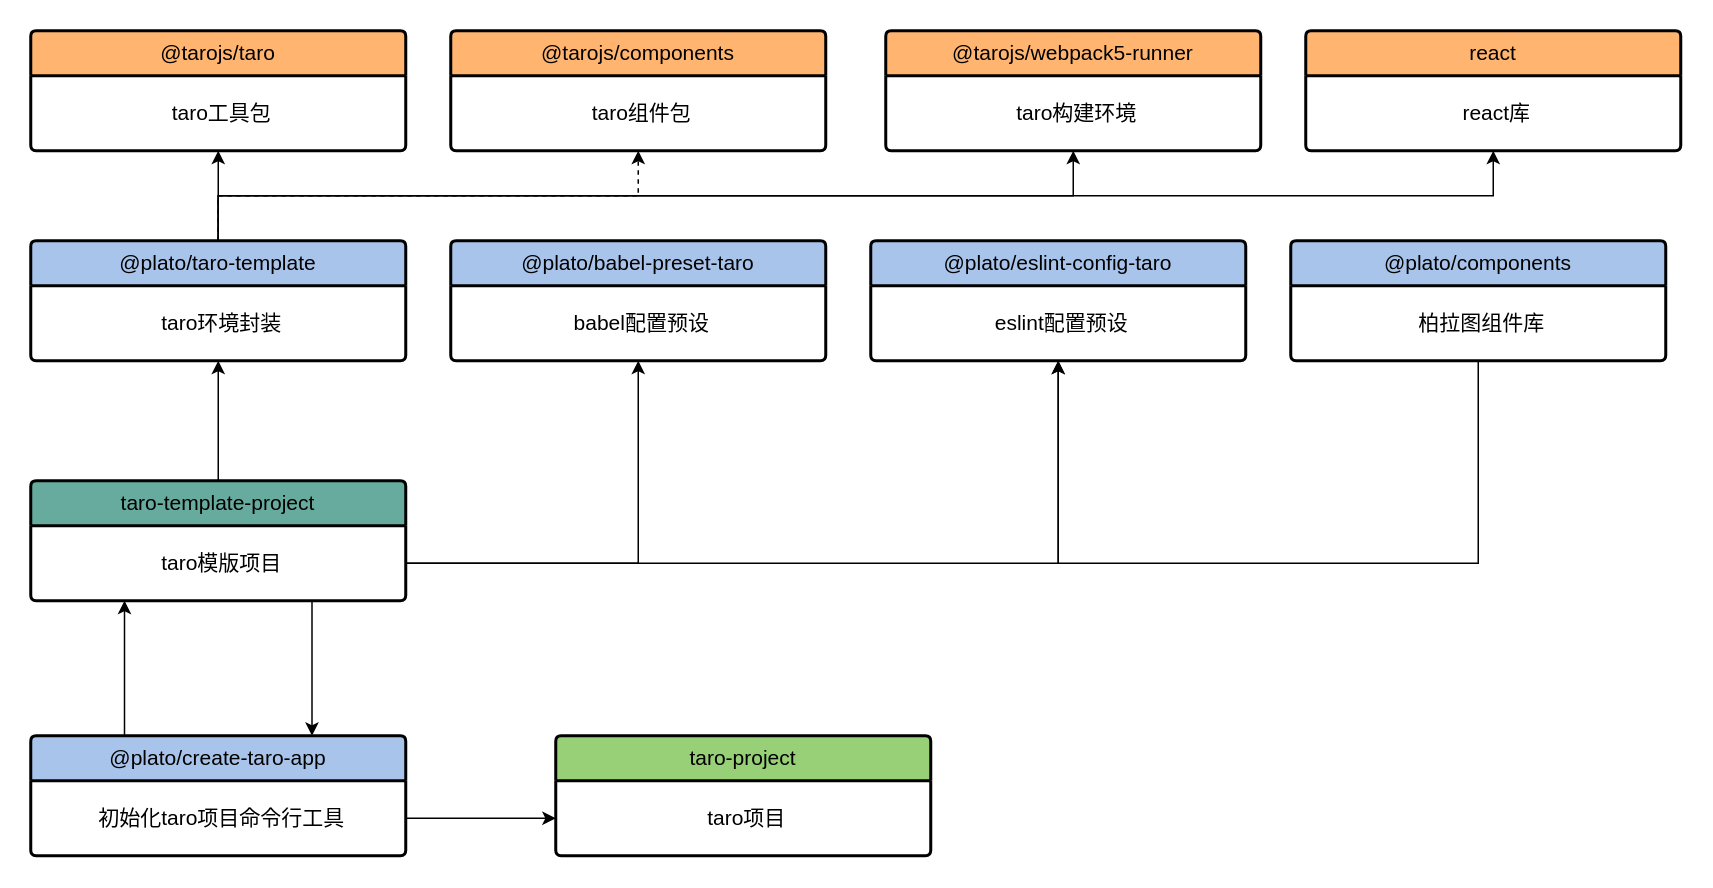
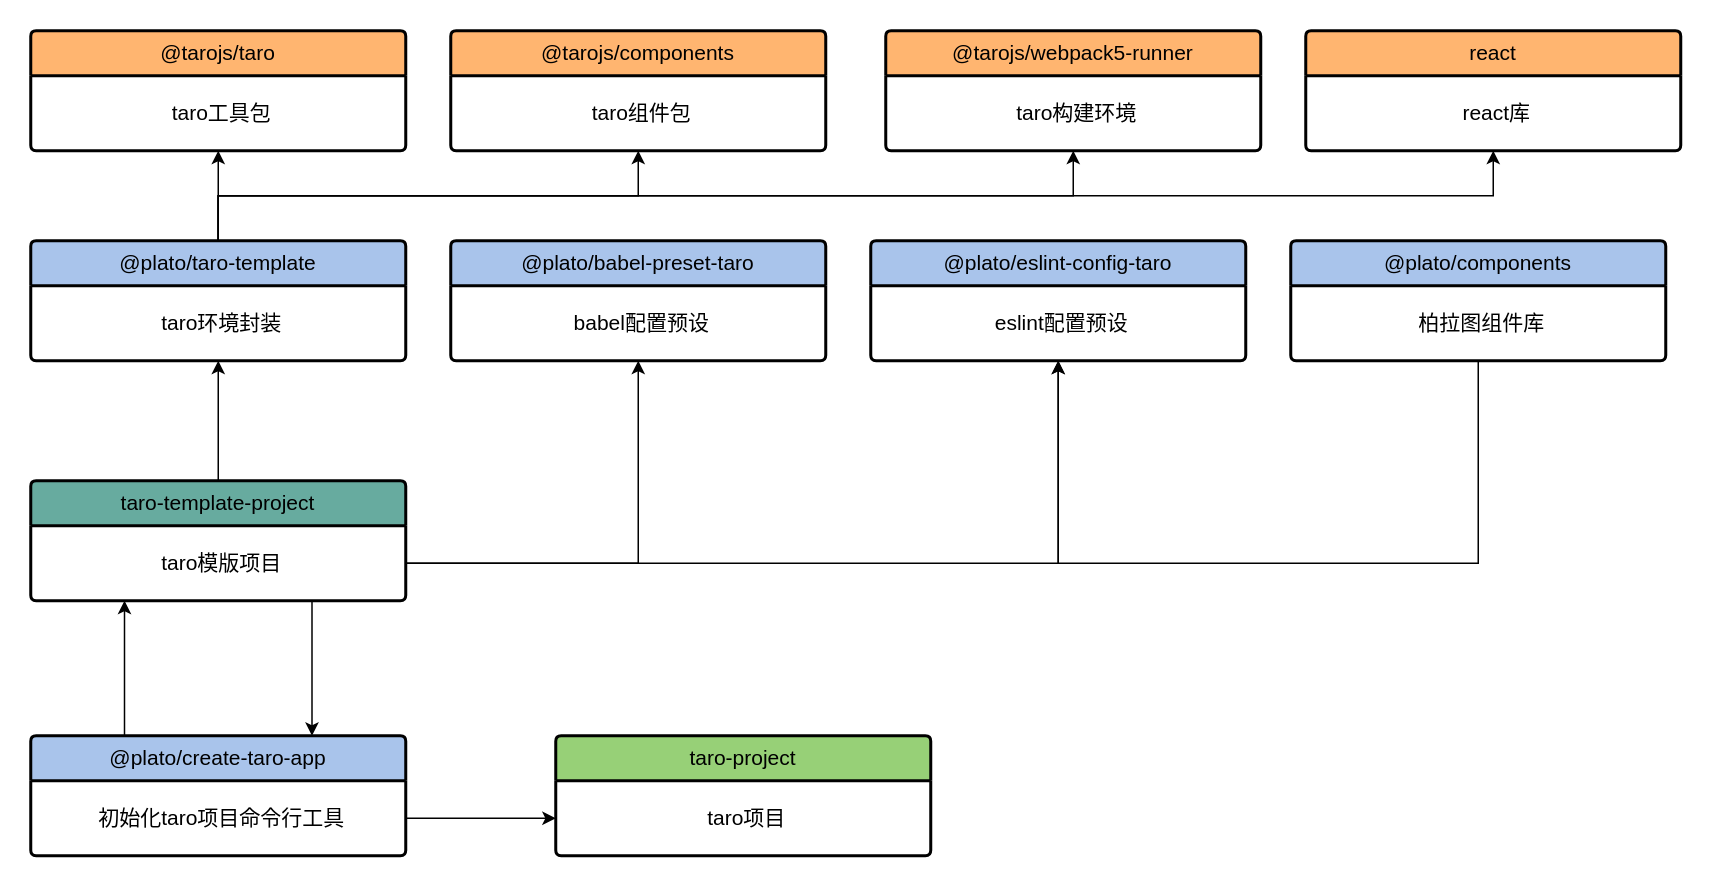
edge "@plato/taro-template" -> "taro组件包": style dashed -> solid
